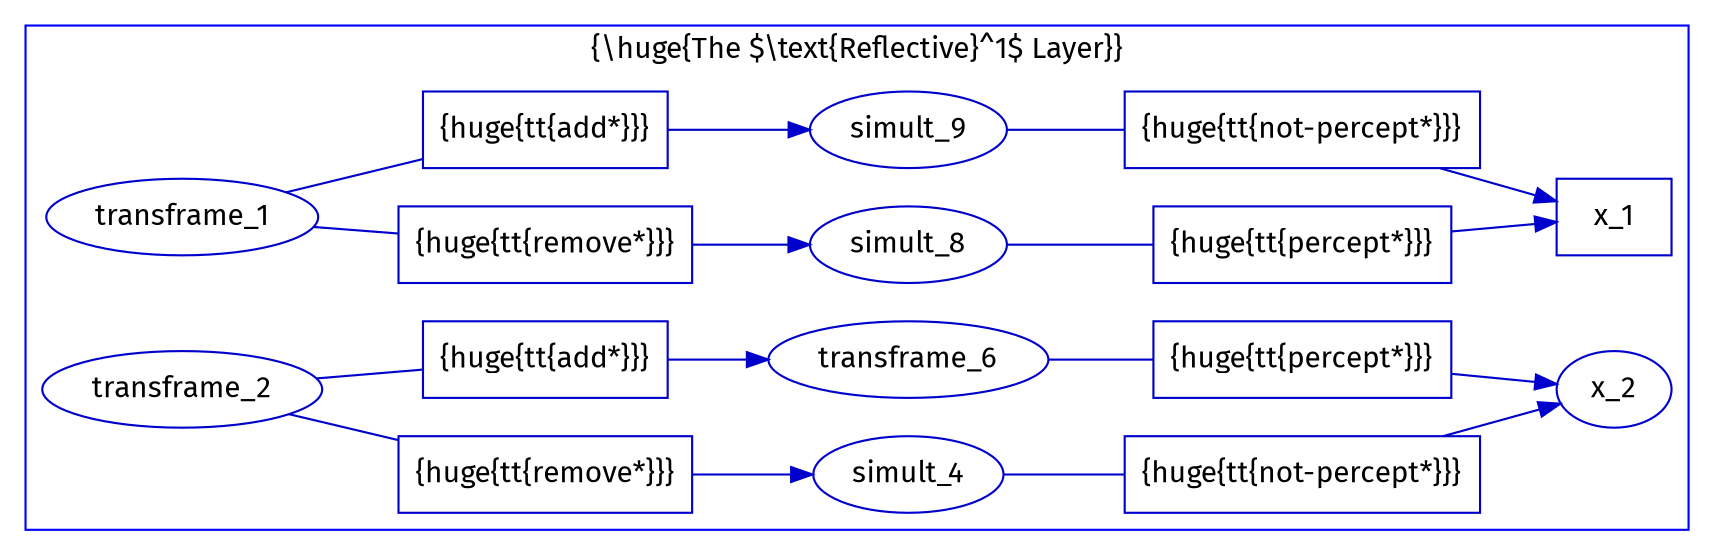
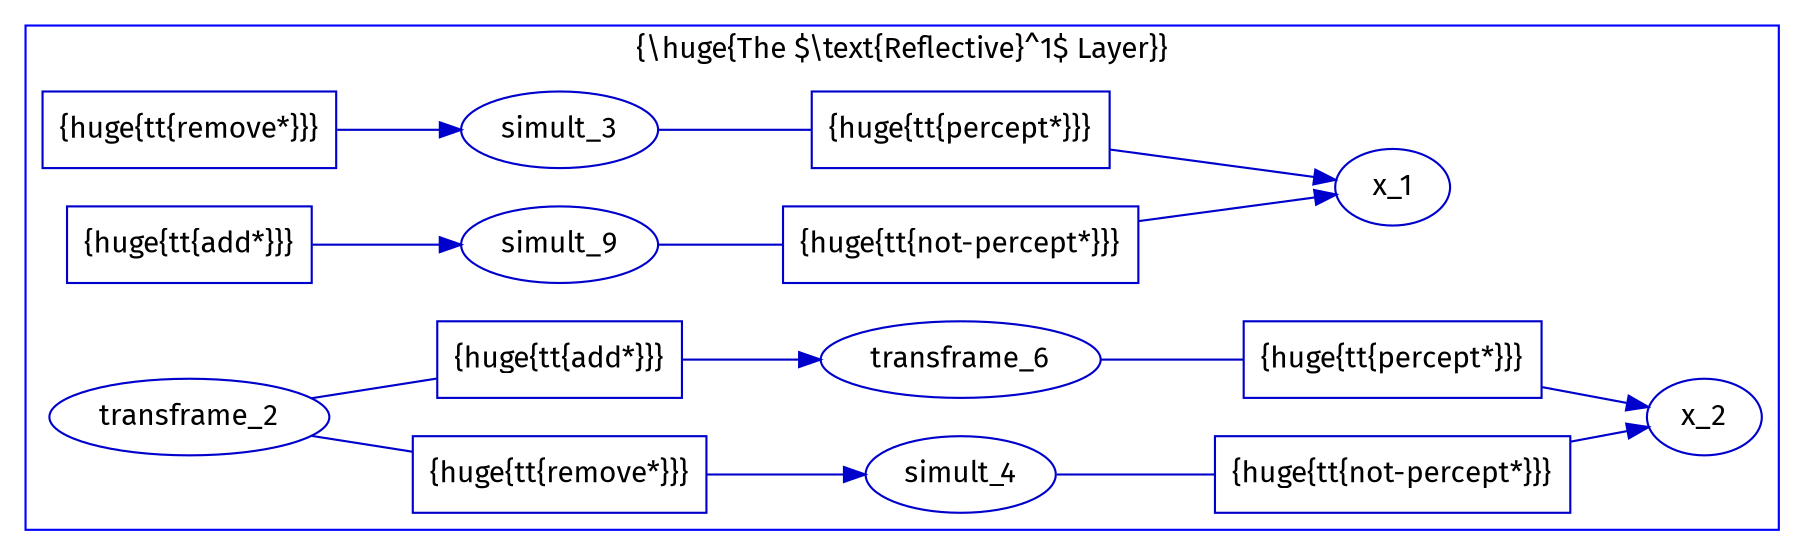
node "transframe_1": removed
node "x_1": shape box -> ellipse
node "simult_8": label "simult_8" -> "simult_3"
